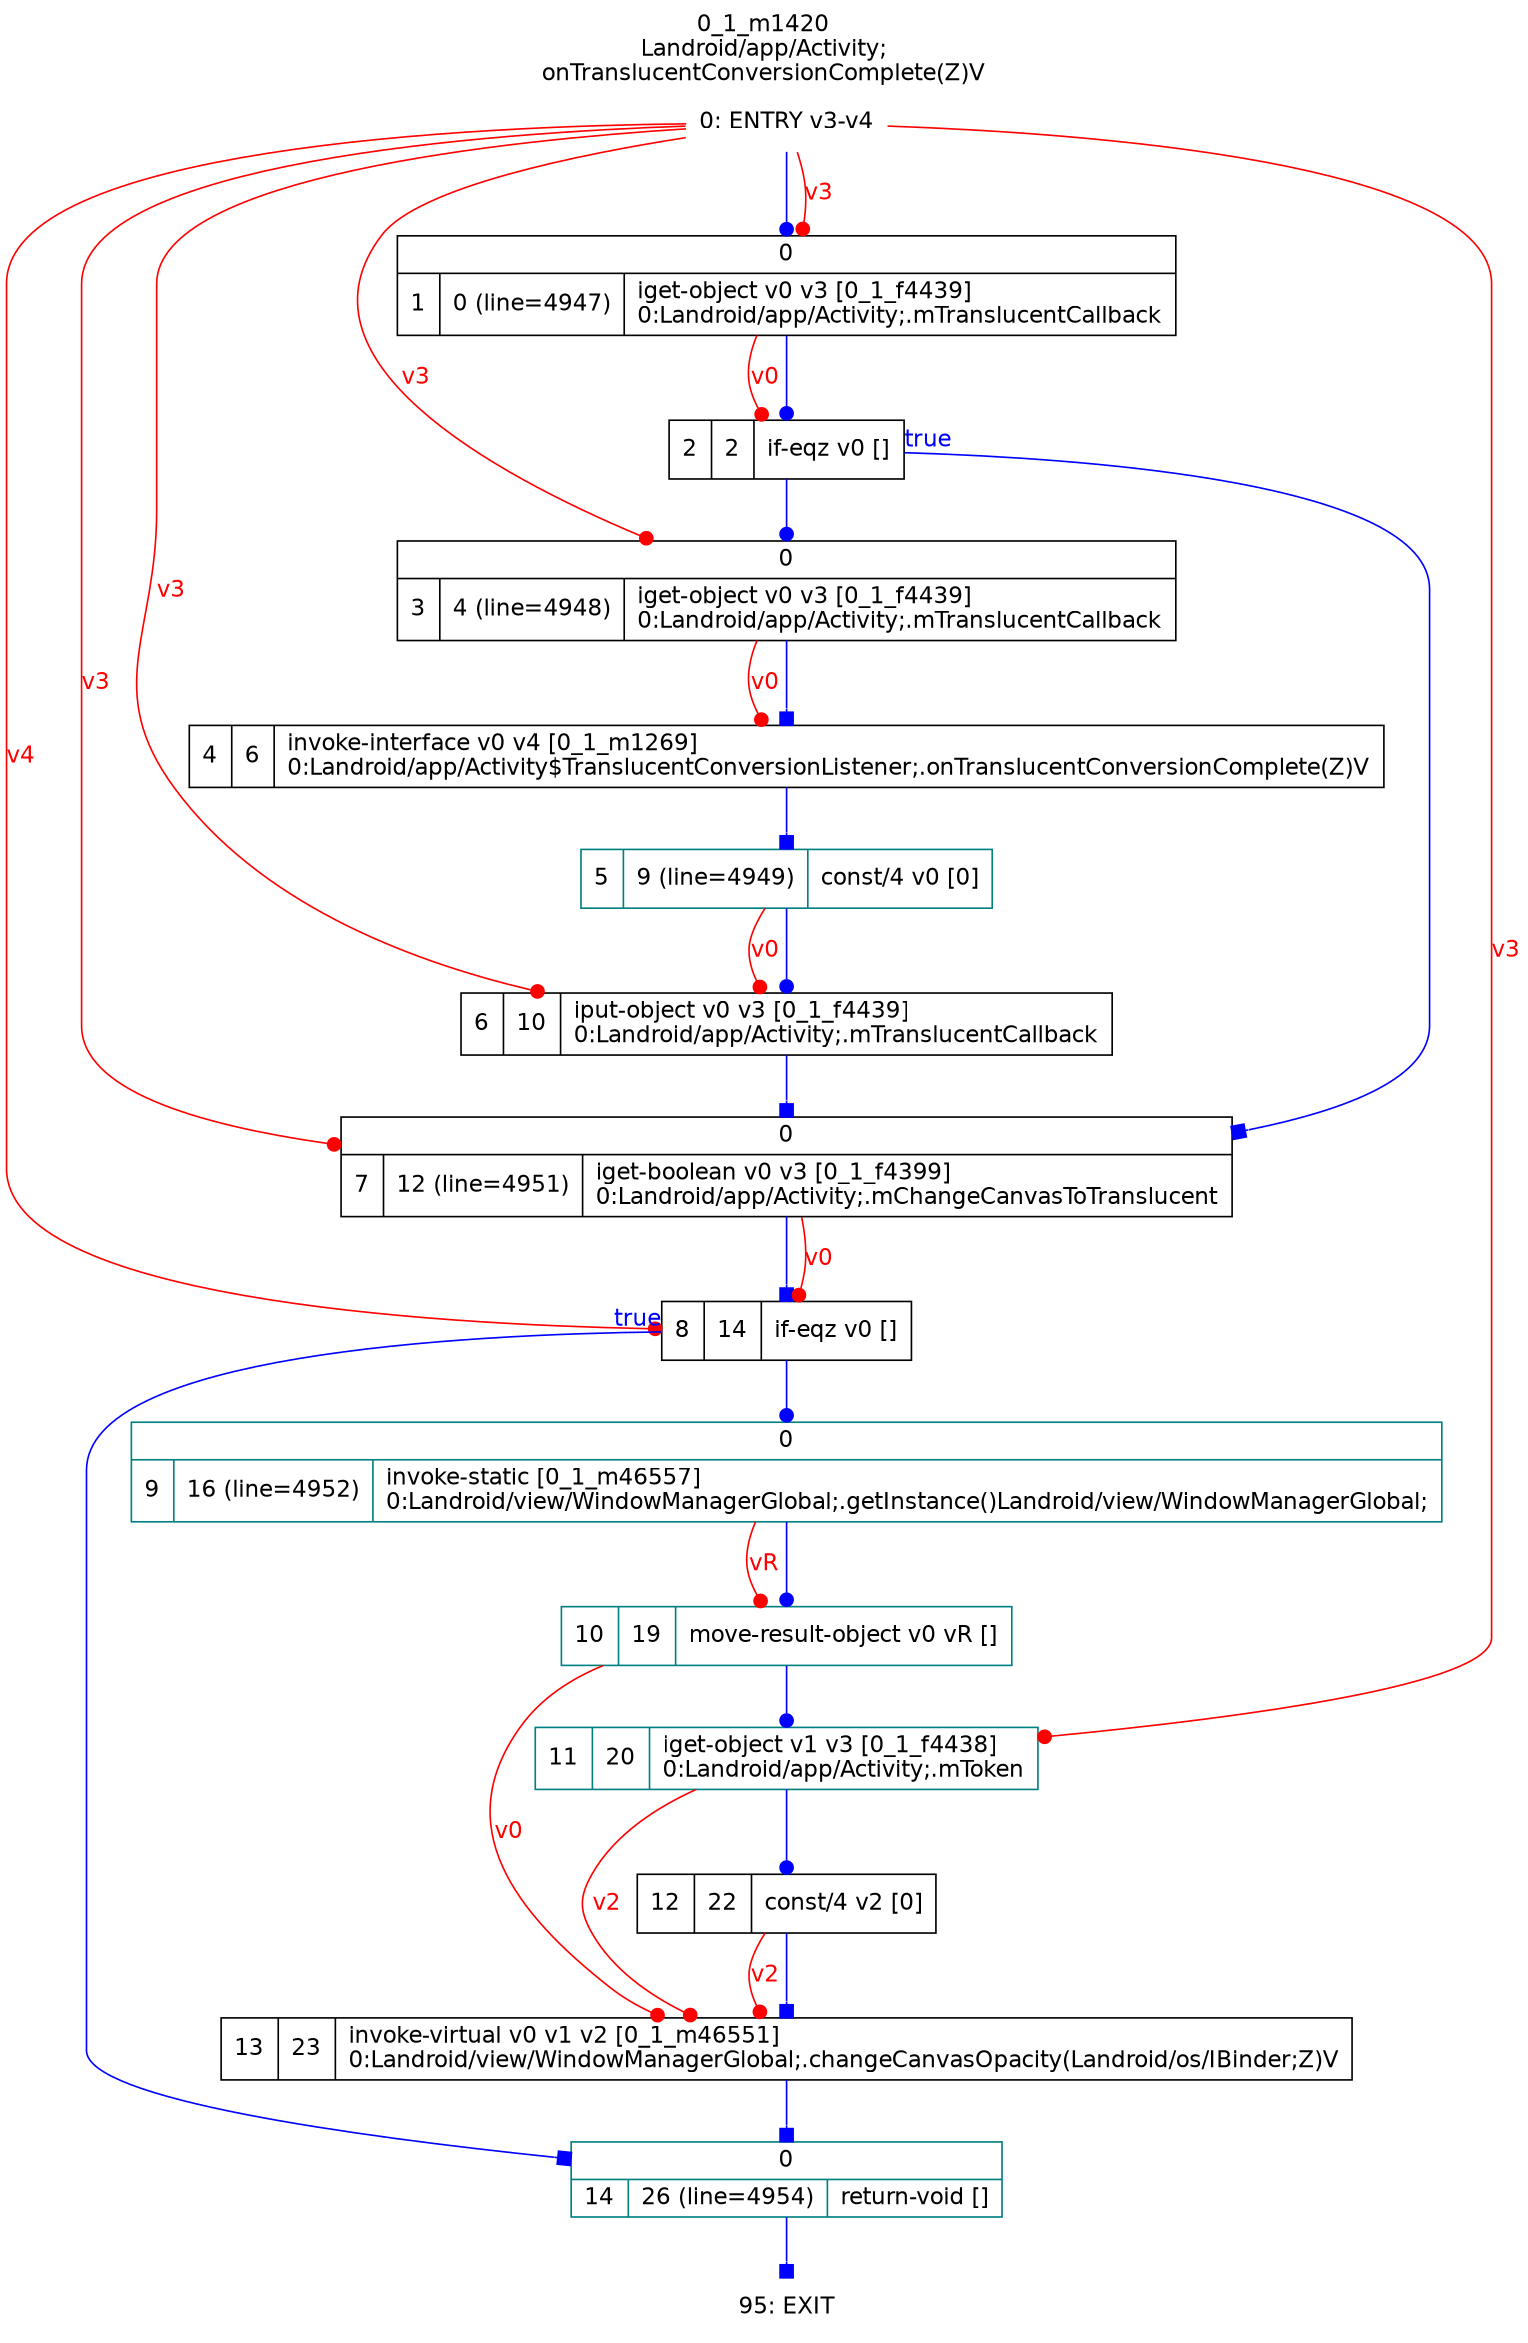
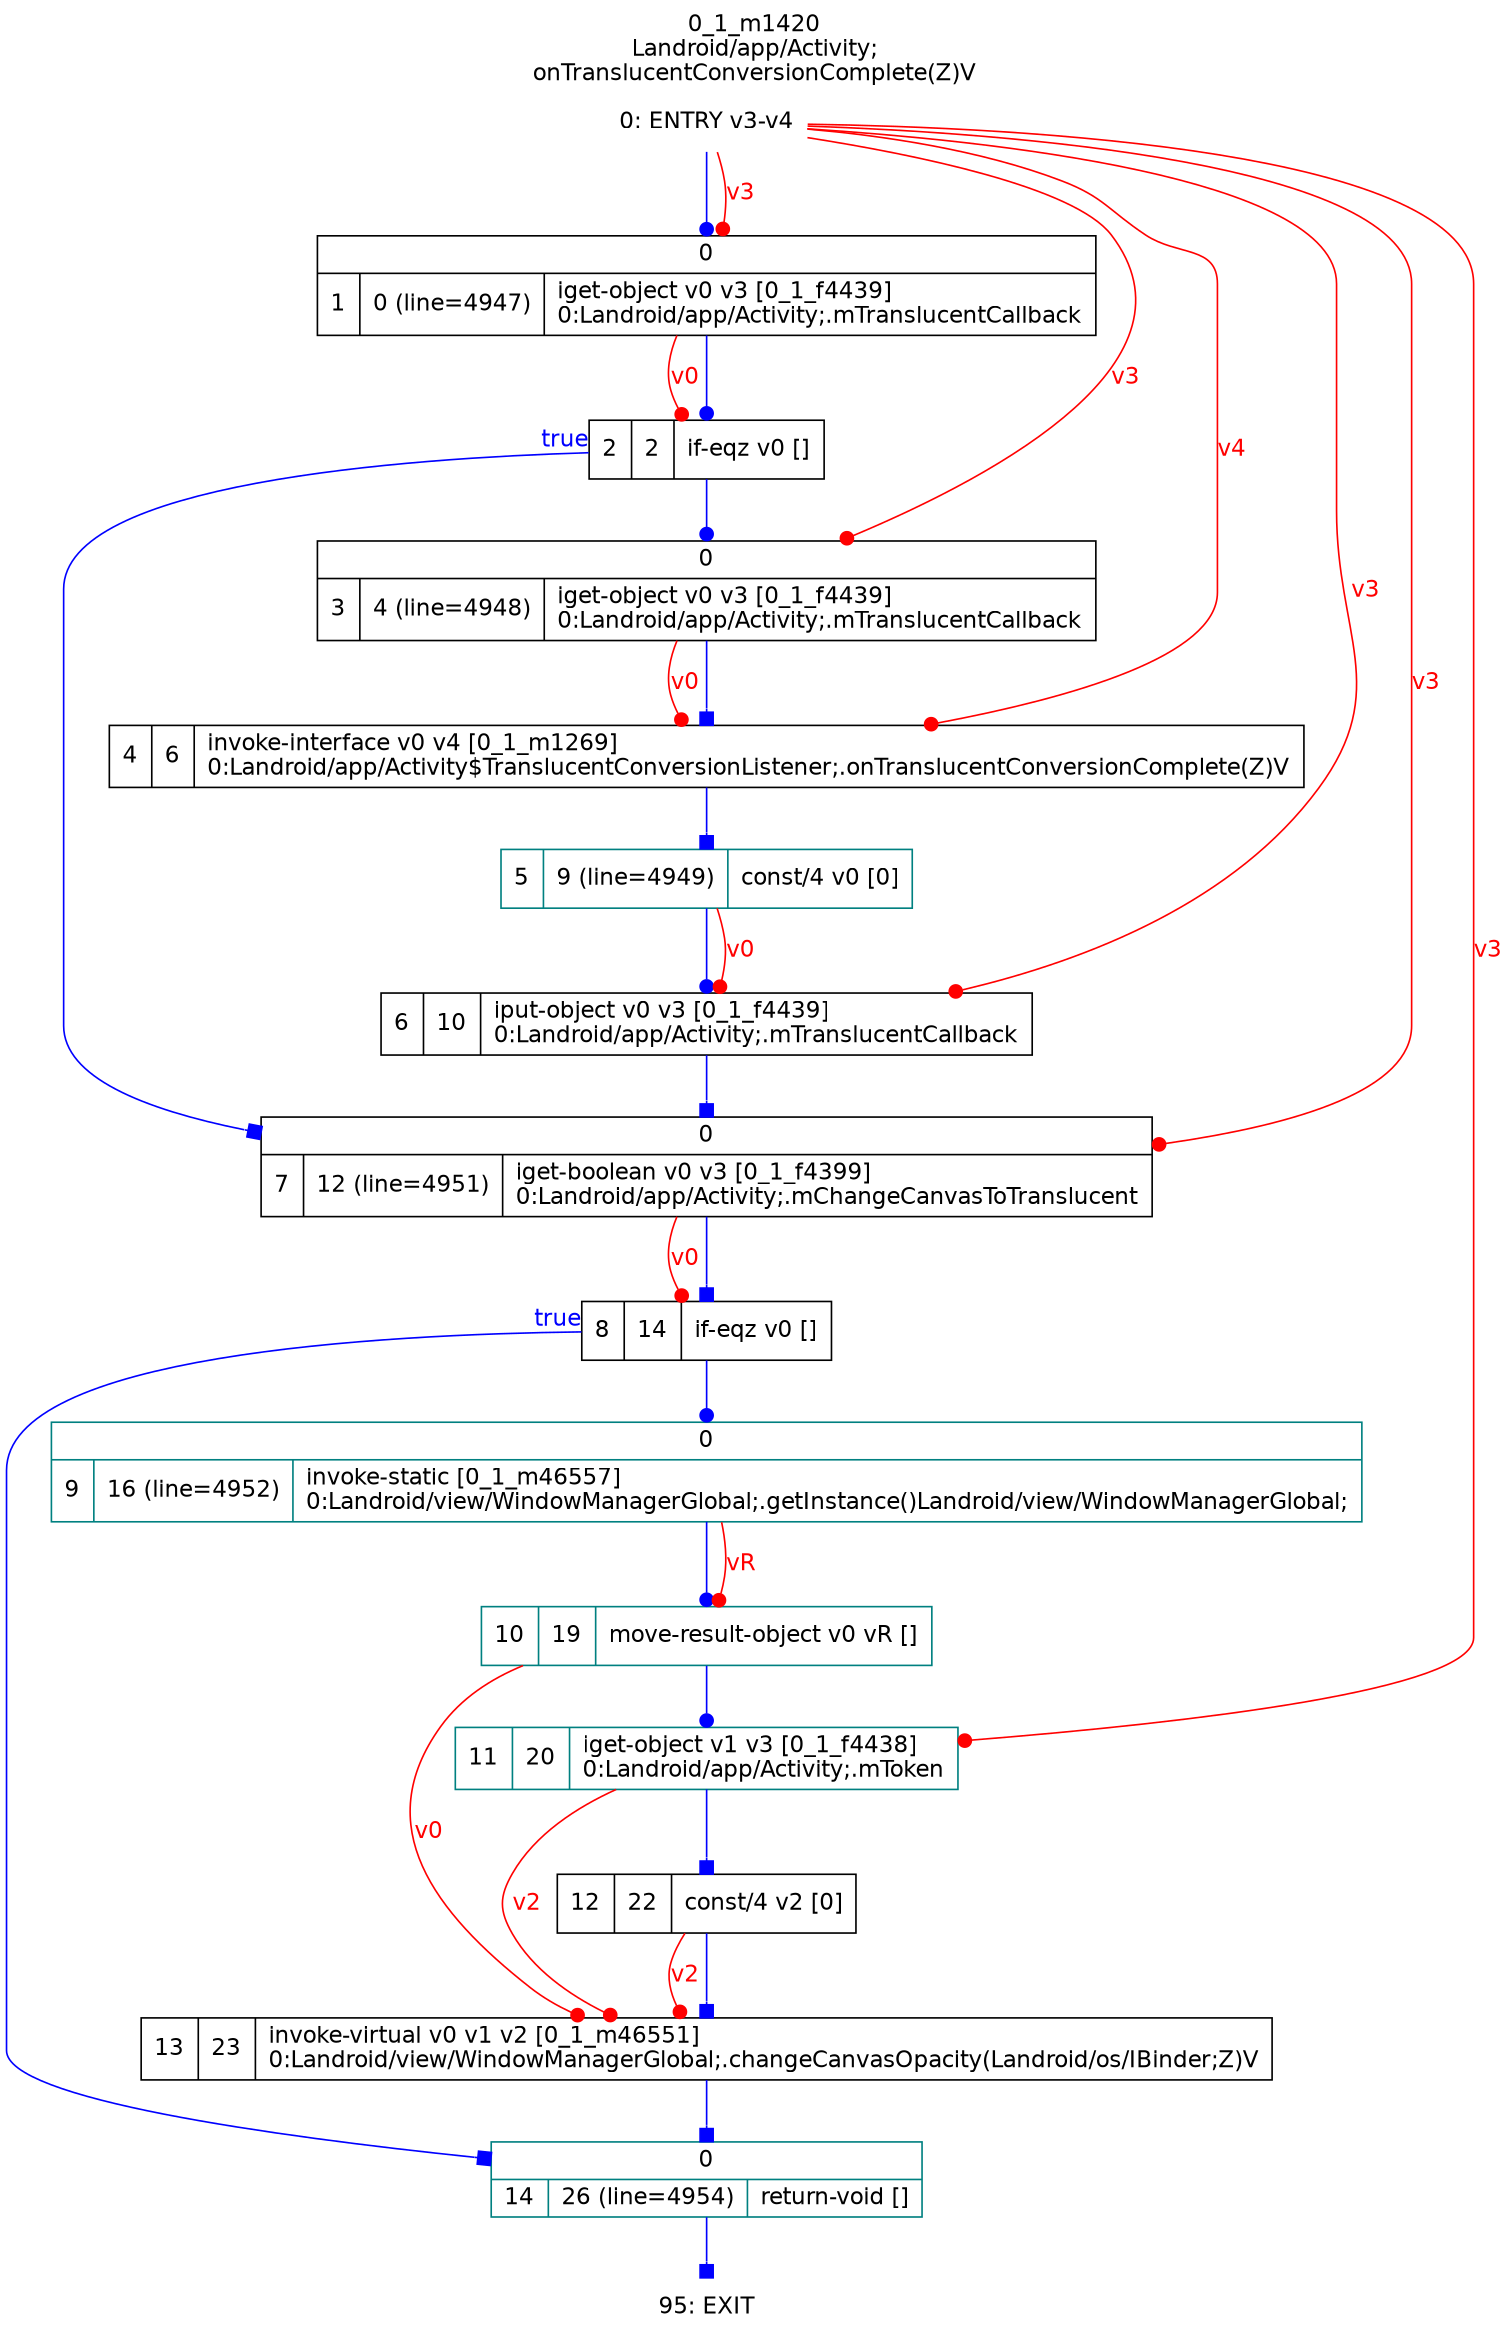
edge "0: ENTRY v3-v4" -> "8": now "0: ENTRY v3-v4" -> "4"
edge "11" -> "12": arrowhead dot -> box
